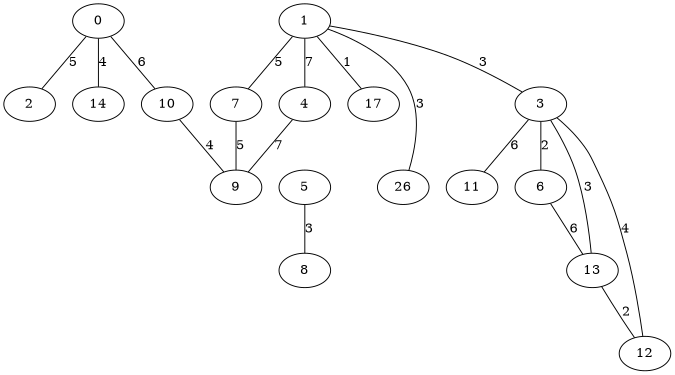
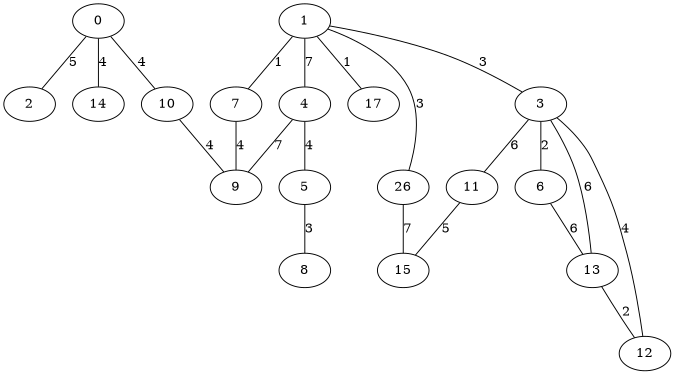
edge "0" -- "10": label "6" -> "4"
edge "1" -- "7": label "5" -> "1"
edge "7" -- "9": label "5" -> "4"
edge "4" -- "5": added, label "4"
edge "3" -- "13": label "3" -> "6"
node "15": added
